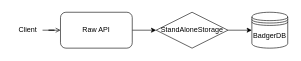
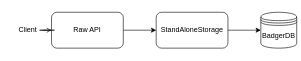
node "Raw API": moved (96, 30) -> (87, 30)
node "StandAloneStorage": shape diamond -> rounded rectangle
node "BadgerDB": moved (270, 30) -> (279, 30)
